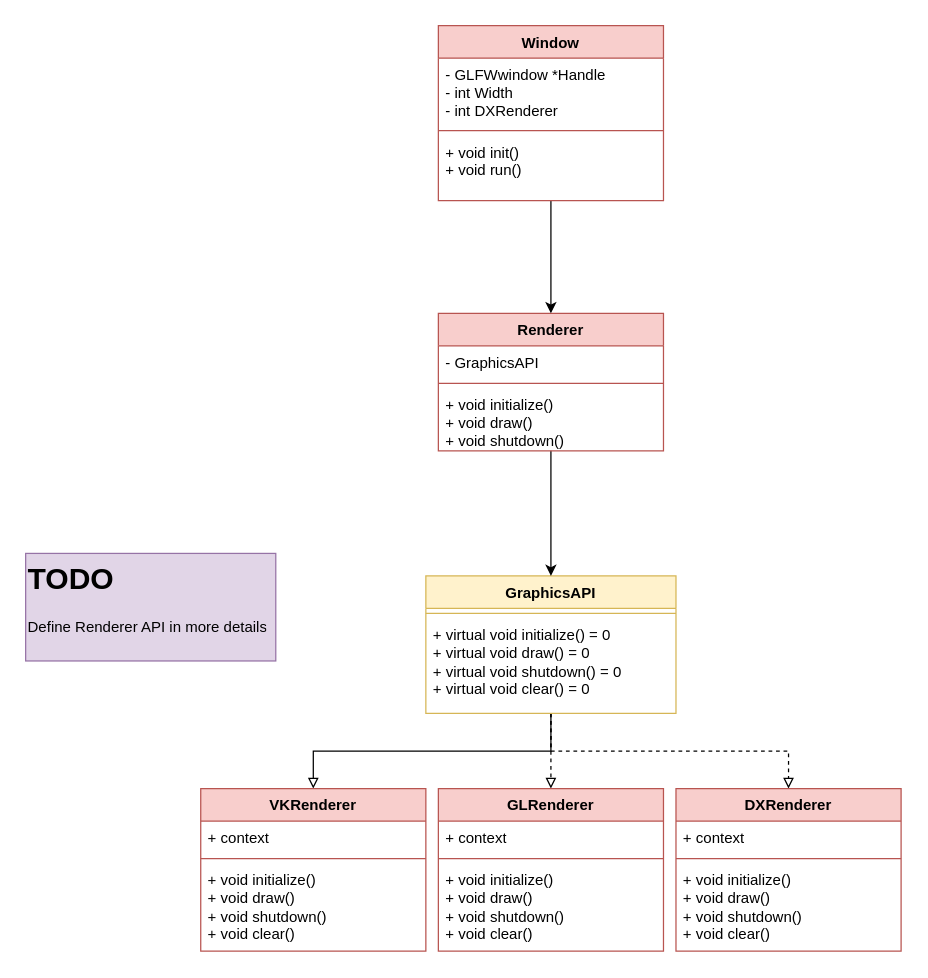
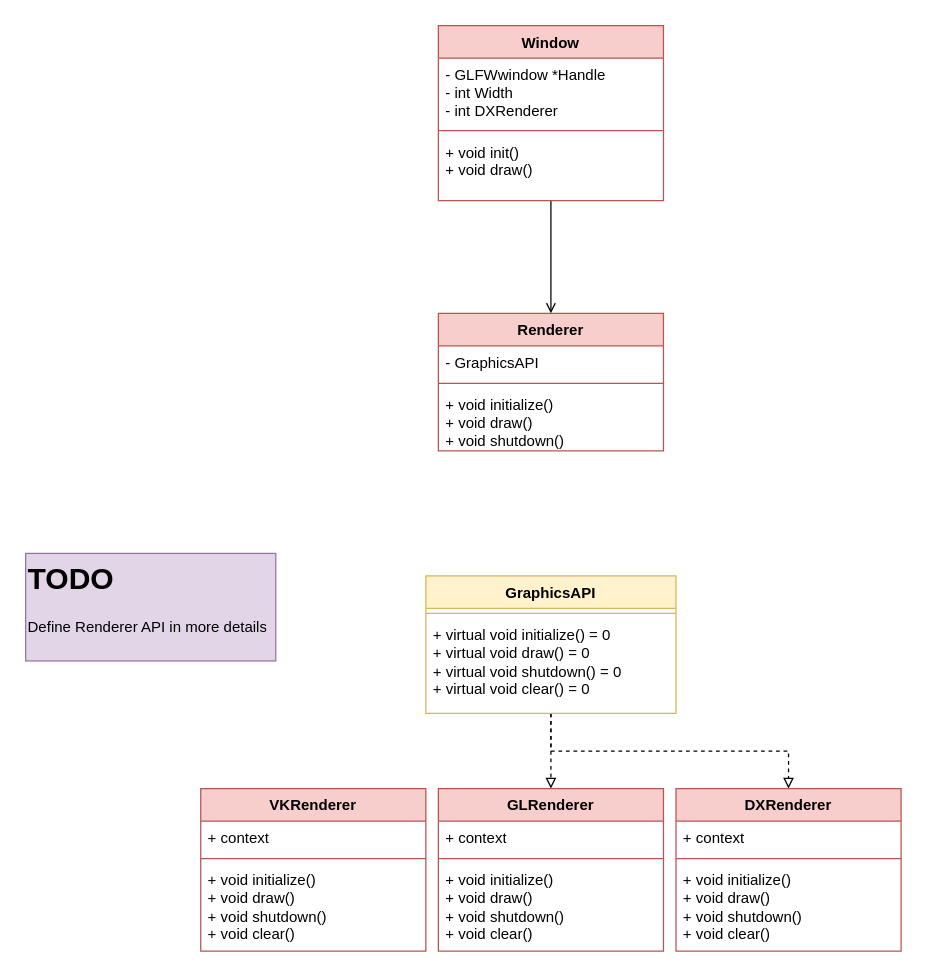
node "+ void init() + void run()": label "+ void init() + void run()" -> "+ void init() + void draw()"
edge "Window" -> "Renderer": arrowhead classic -> open
edge "Renderer" -> "GraphicsAPI": removed
edge "GraphicsAPI" -> "VKRenderer": removed
